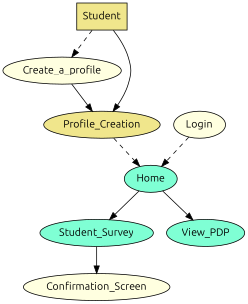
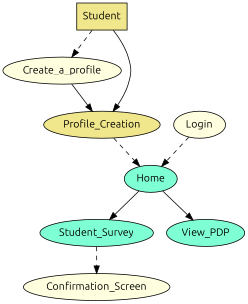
edge "Student_Survey" -> "Confirmation_Screen": style solid -> dashed
